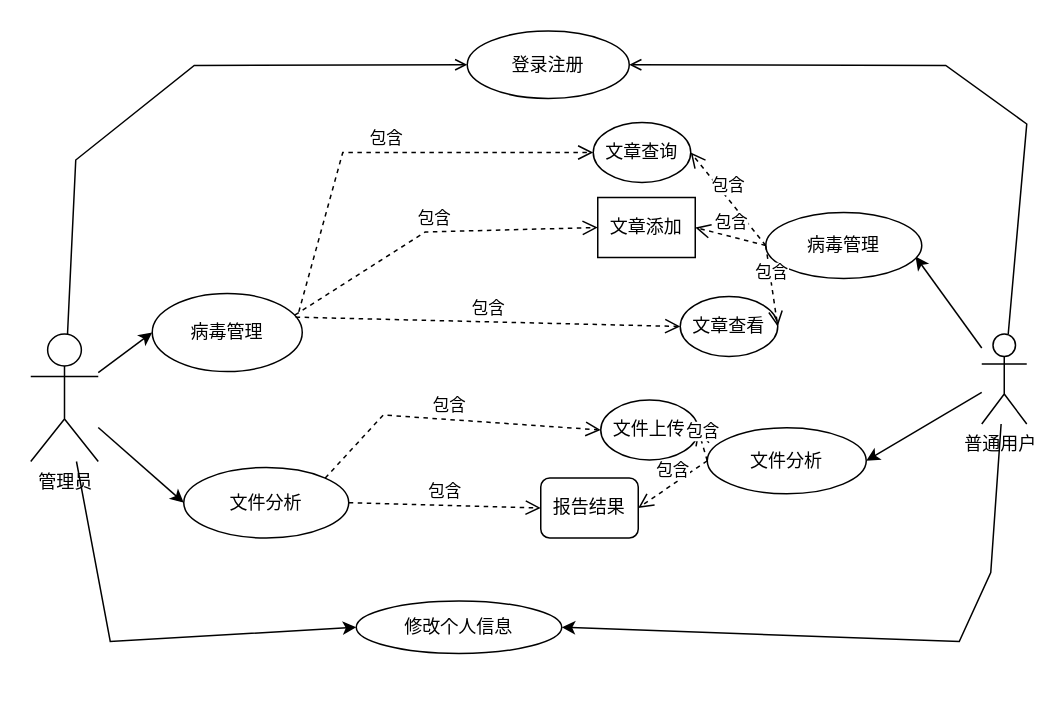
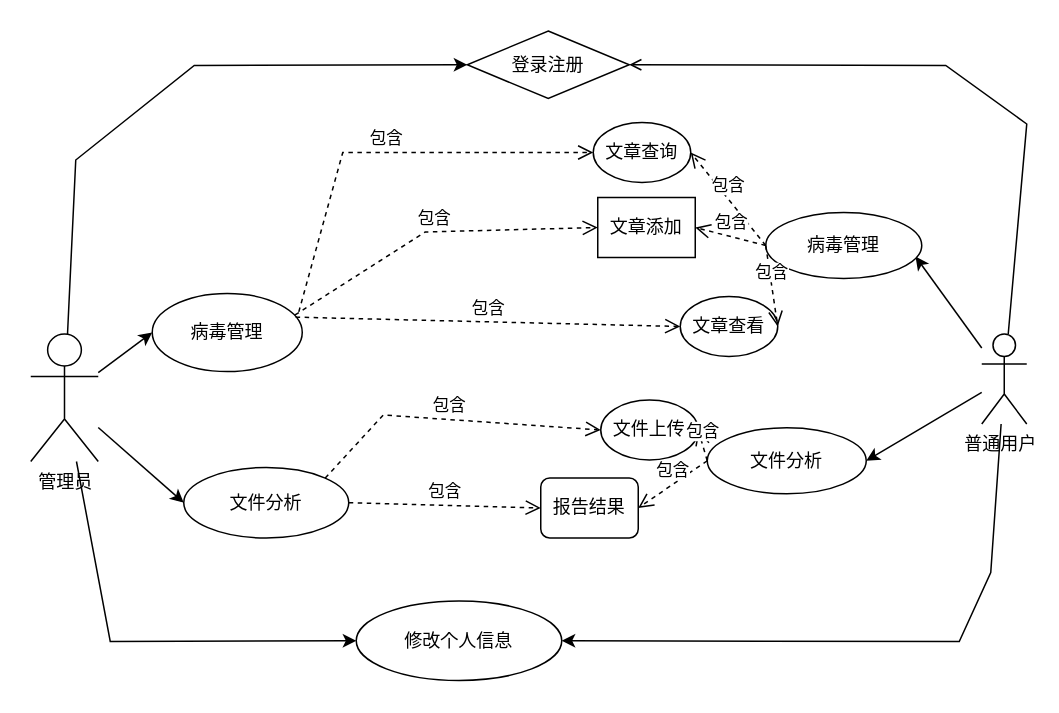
edge "管理员" -> "登录注册": arrowhead open -> classic
node "登录注册": shape ellipse -> diamond
node "修改个人信息": size 206x53 -> 206x80
